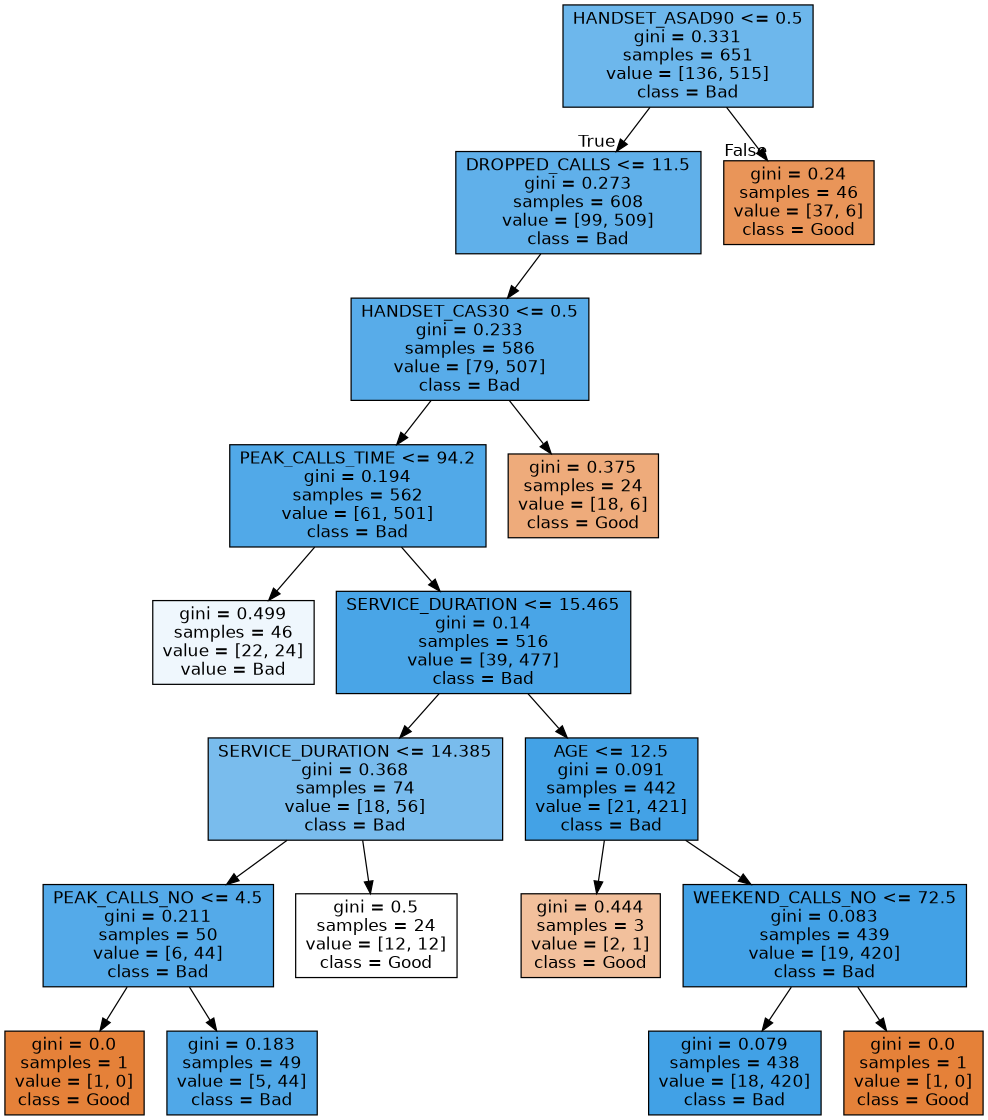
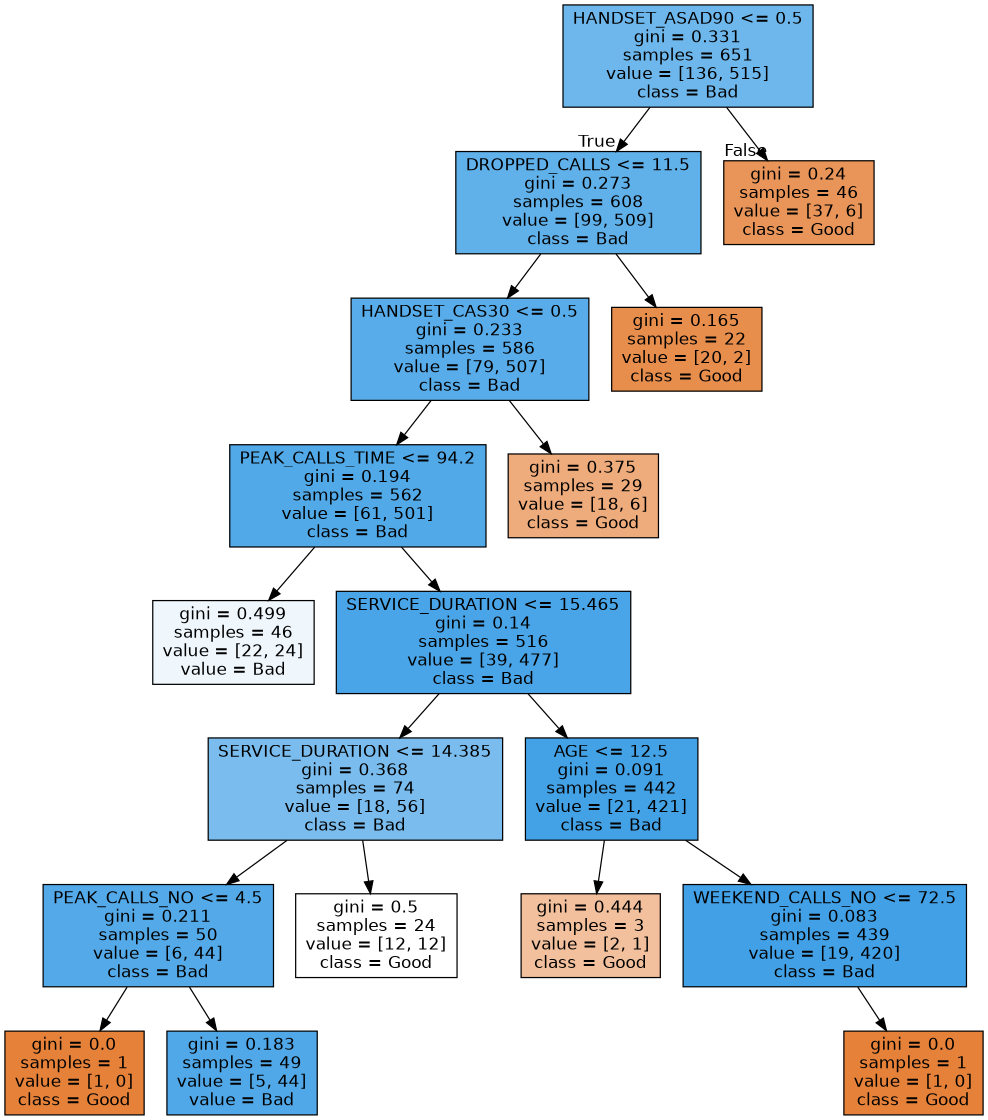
node "gini = 0.165 samples = 22 value = [20, 2] class = Good": added
node "gini = 0.375 samples = 24 value = [18, 6] class = Good": label "gini = 0.375 samples = 24 value = [18, 6] class = Good" -> "gini = 0.375 samples = 29 value = [18, 6] class = Good"
node "gini = 0.183 samples = 49 value = [5, 44] class = Bad": label "gini = 0.183 samples = 49 value = [5, 44] class = Bad" -> "gini = 0.183 samples = 49 value = [5, 44] value = Bad"
node "gini = 0.079 samples = 438 value = [18, 420] class = Bad": removed
